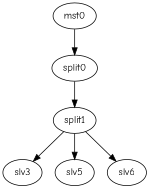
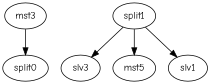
node "mst0": label "mst0" -> "mst3"
edge "split0" -> "split1": removed
node "slv5": label "slv5" -> "mst5"
node "slv6": label "slv6" -> "slv1"
